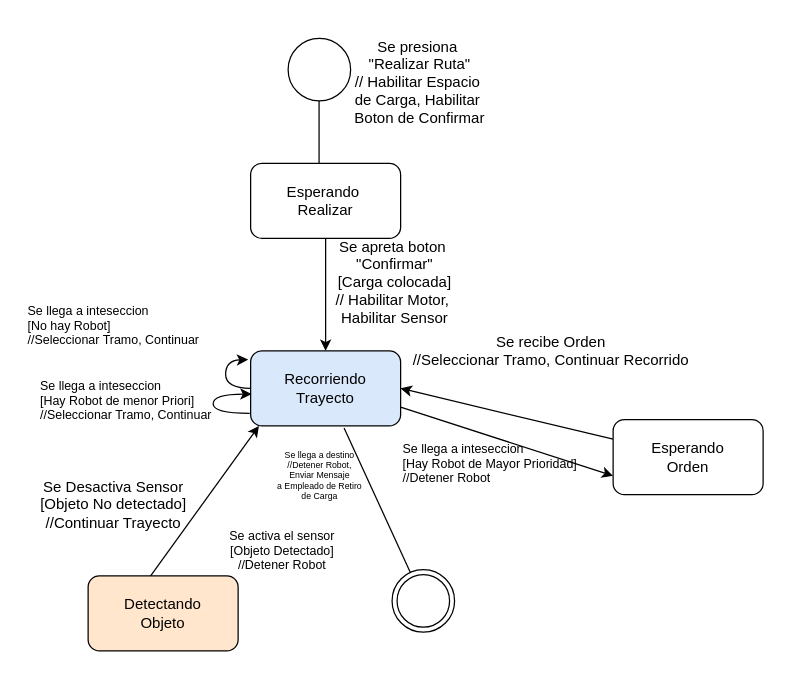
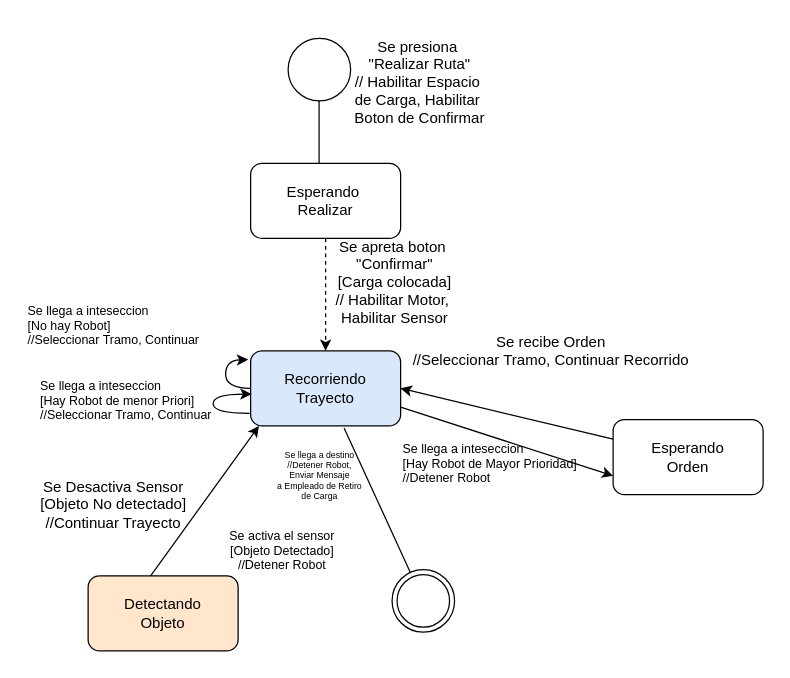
edge "Esperando Realizar" -> "Recorriendo Trayecto": style solid -> dashed
